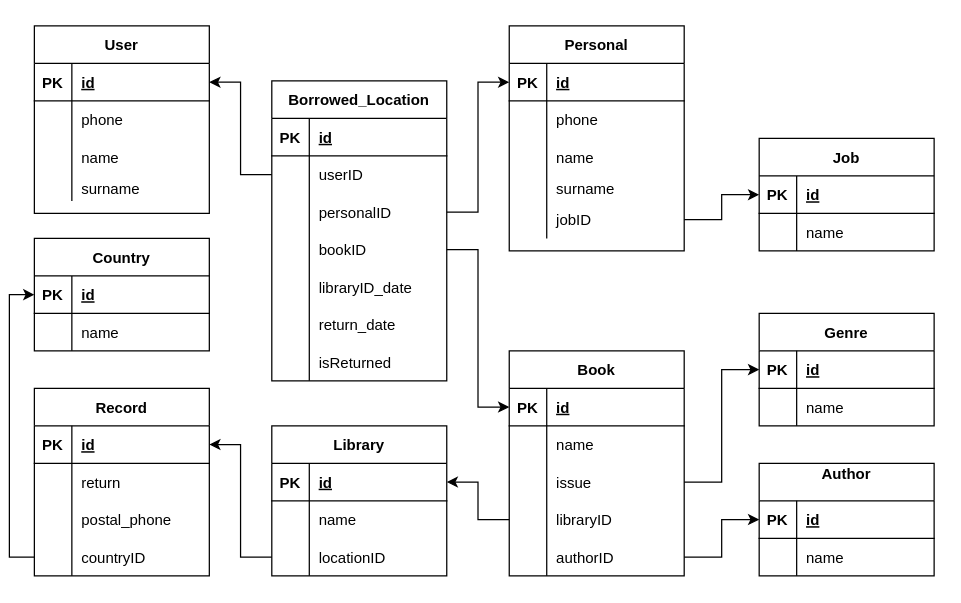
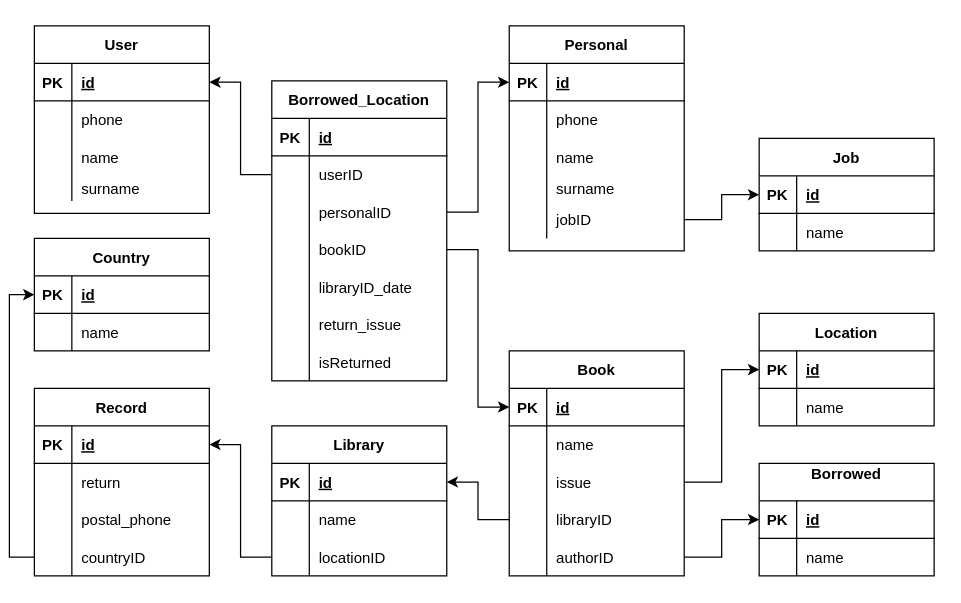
node "return_date": label "return_date" -> "return_issue"
node "Genre": label "Genre" -> "Location"
node "Author": label "Author" -> "Borrowed"
